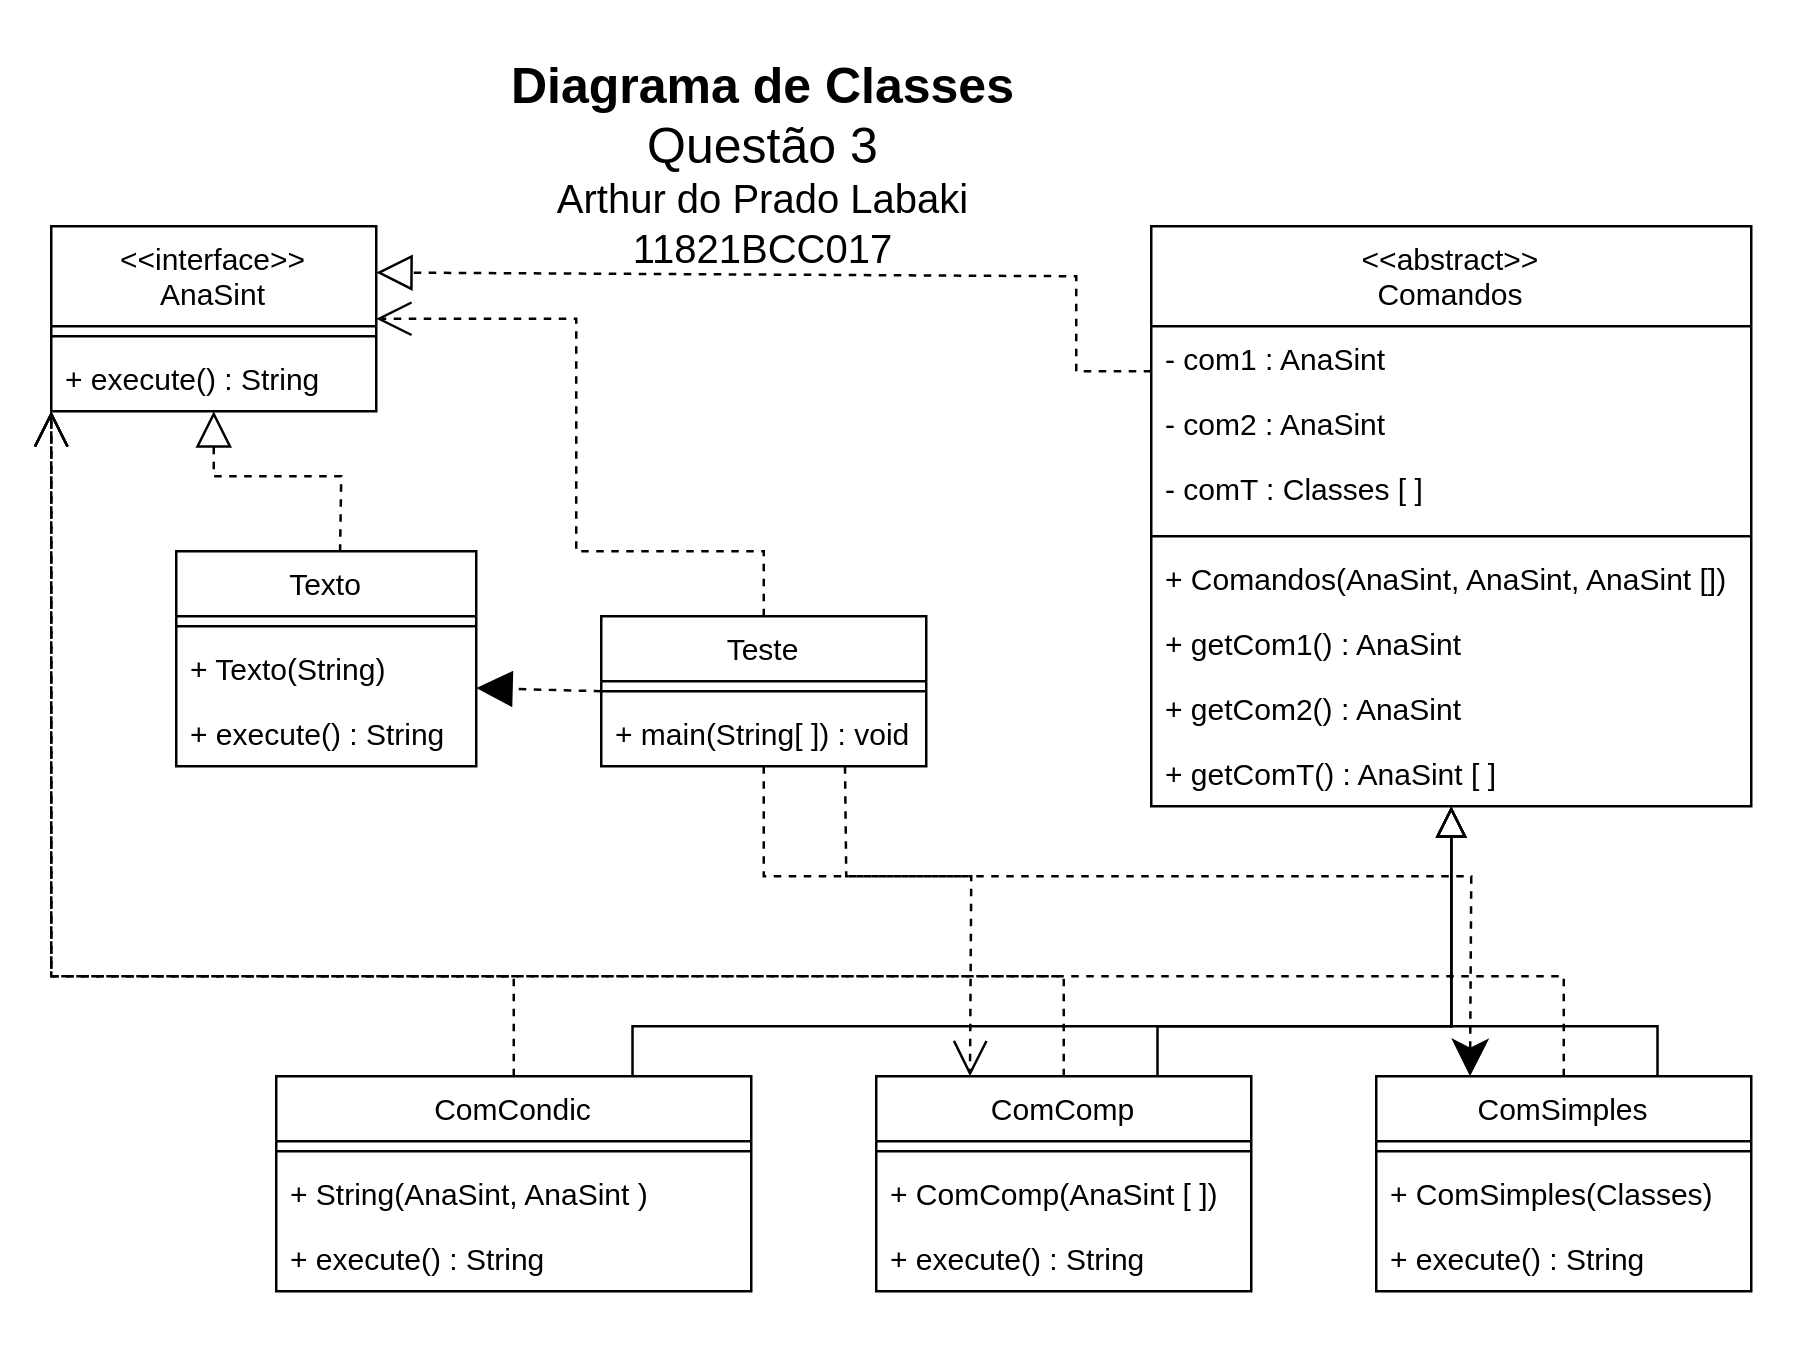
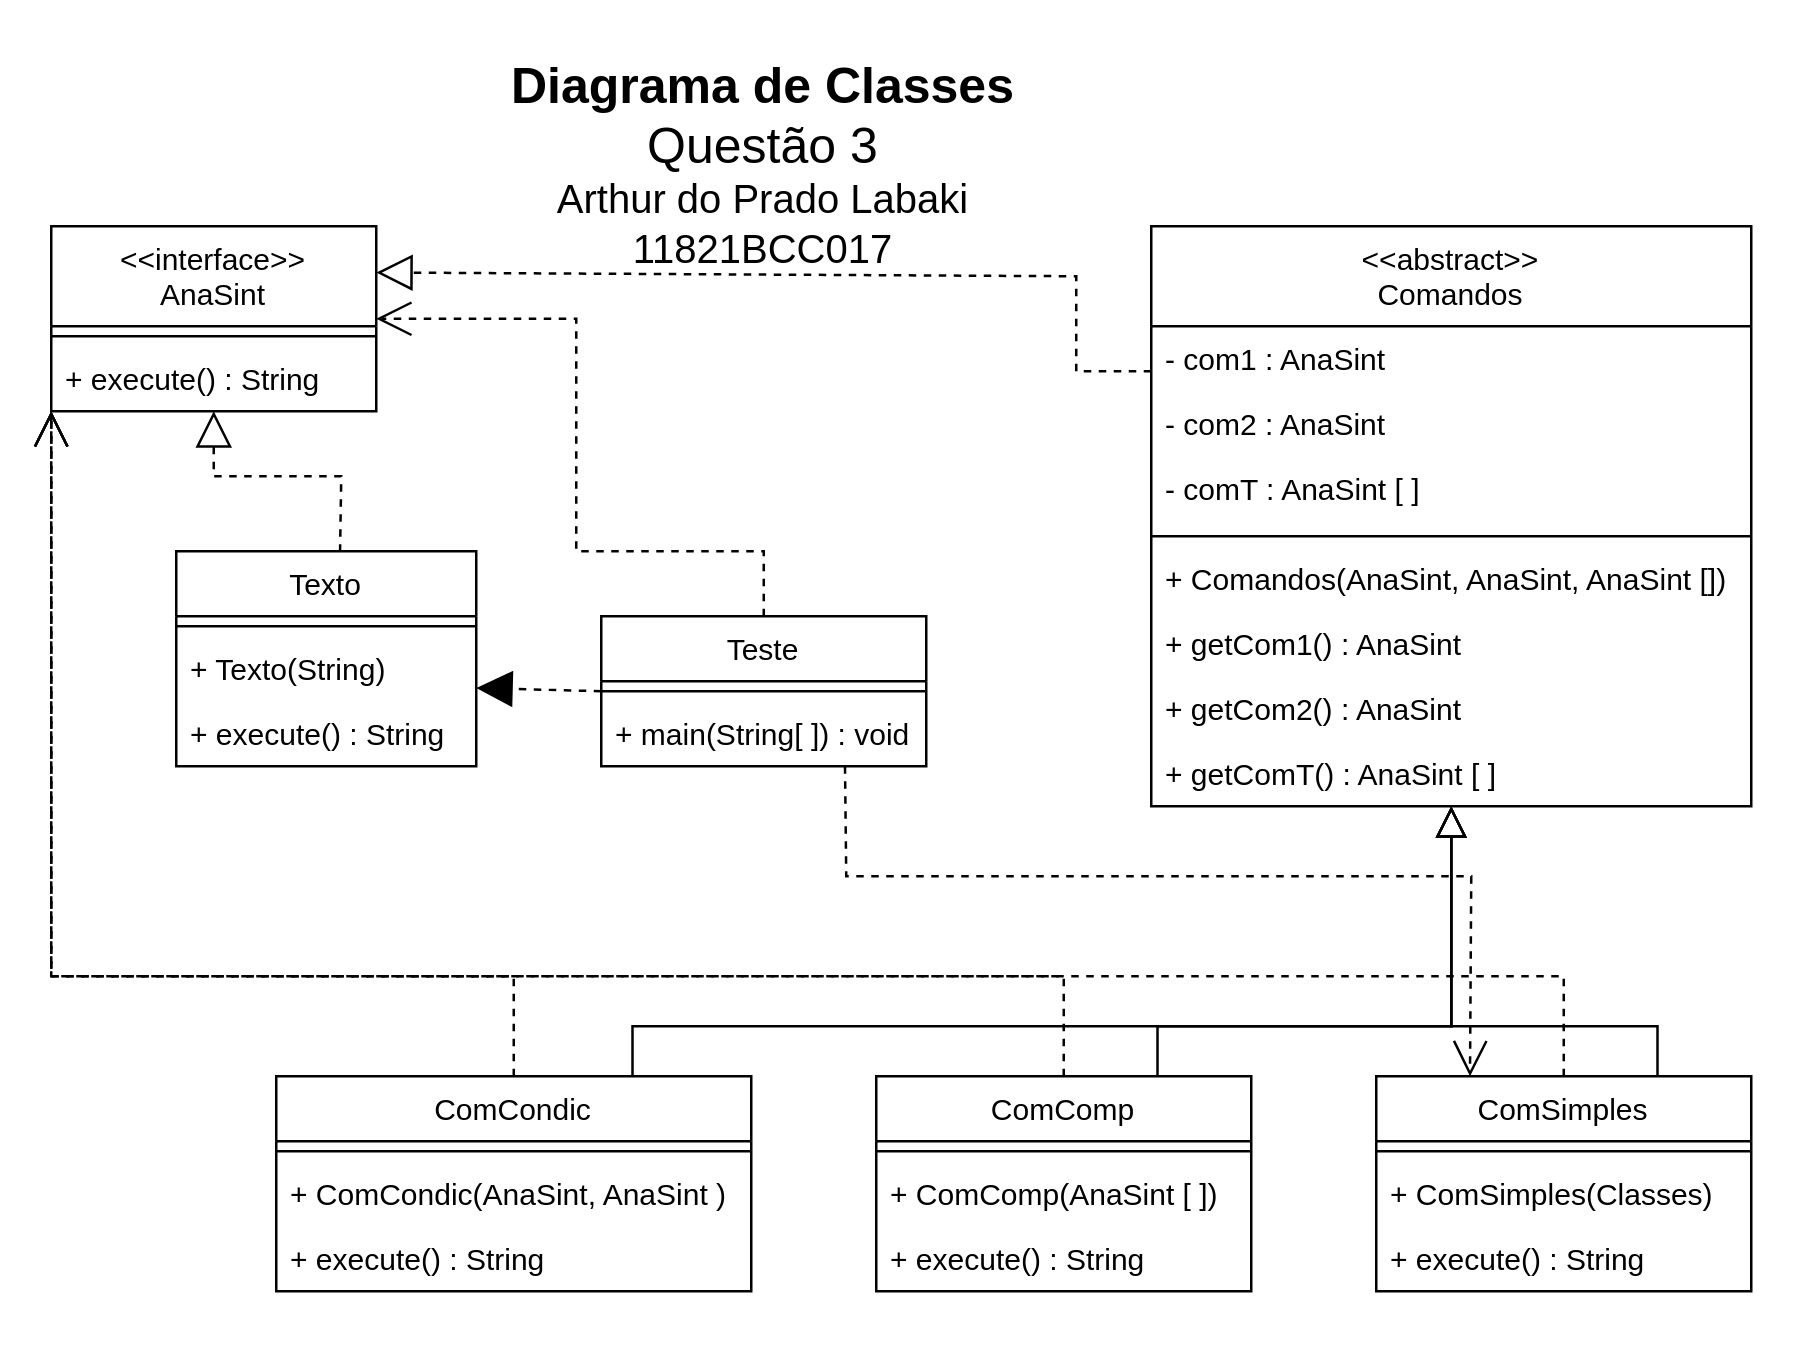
node "- comT : Classes [ ]": label "- comT : Classes [ ]" -> "- comT : AnaSint [ ]"
edge "Teste" -> "ComComp": removed
edge "Teste" -> "ComSimples": arrowhead classic -> open
node "+ String(AnaSint, AnaSint )": label "+ String(AnaSint, AnaSint )" -> "+ ComCondic(AnaSint, AnaSint )"
